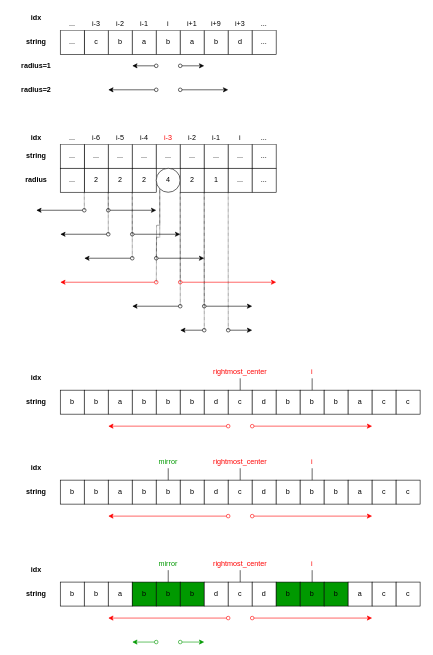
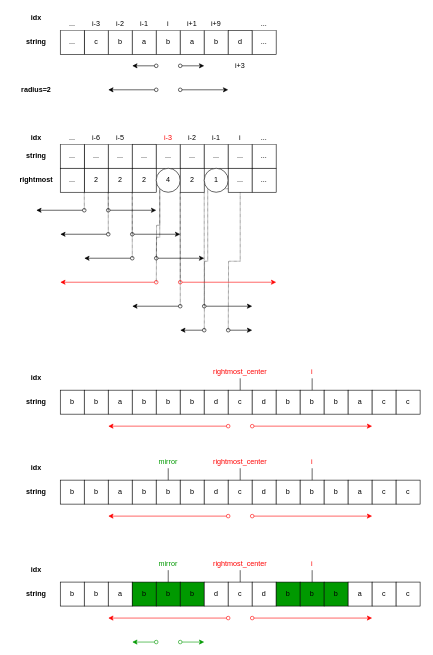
node "i+3": moved (240, 24) -> (240, 66)
node "radius=1": removed
node "i-4": removed
node "radius": label "radius" -> "rightmost"
node "1": shape rectangle -> ellipse
